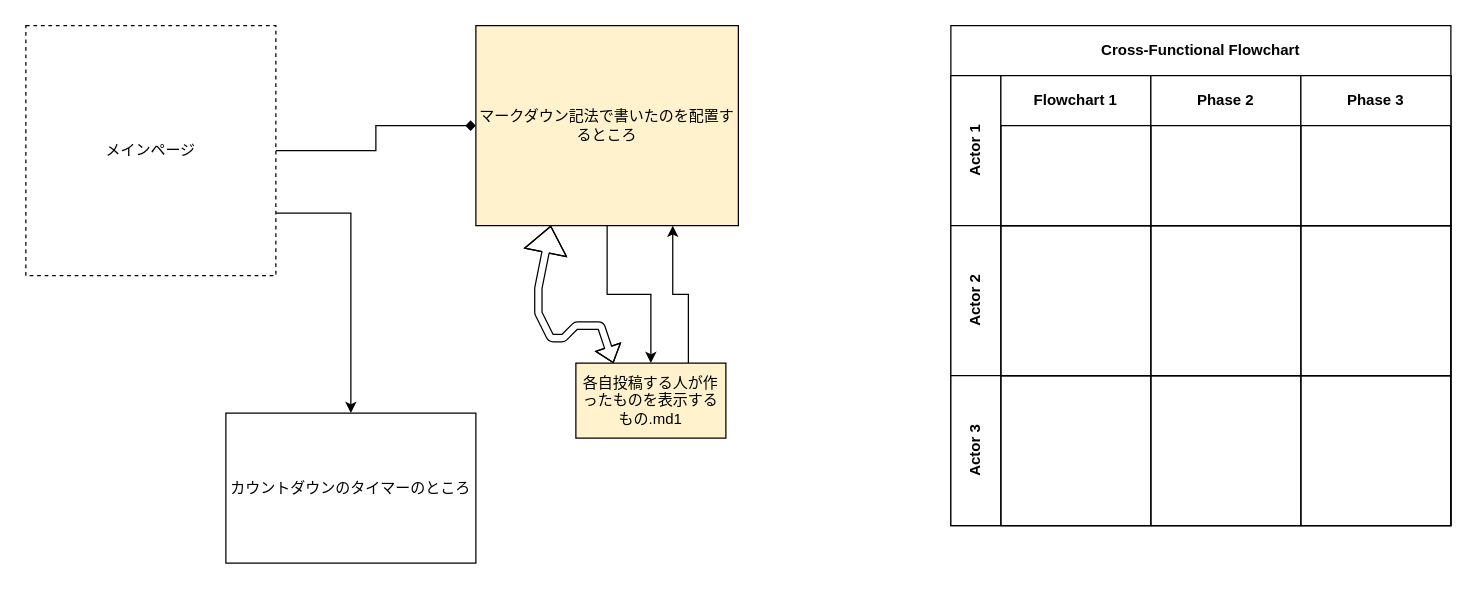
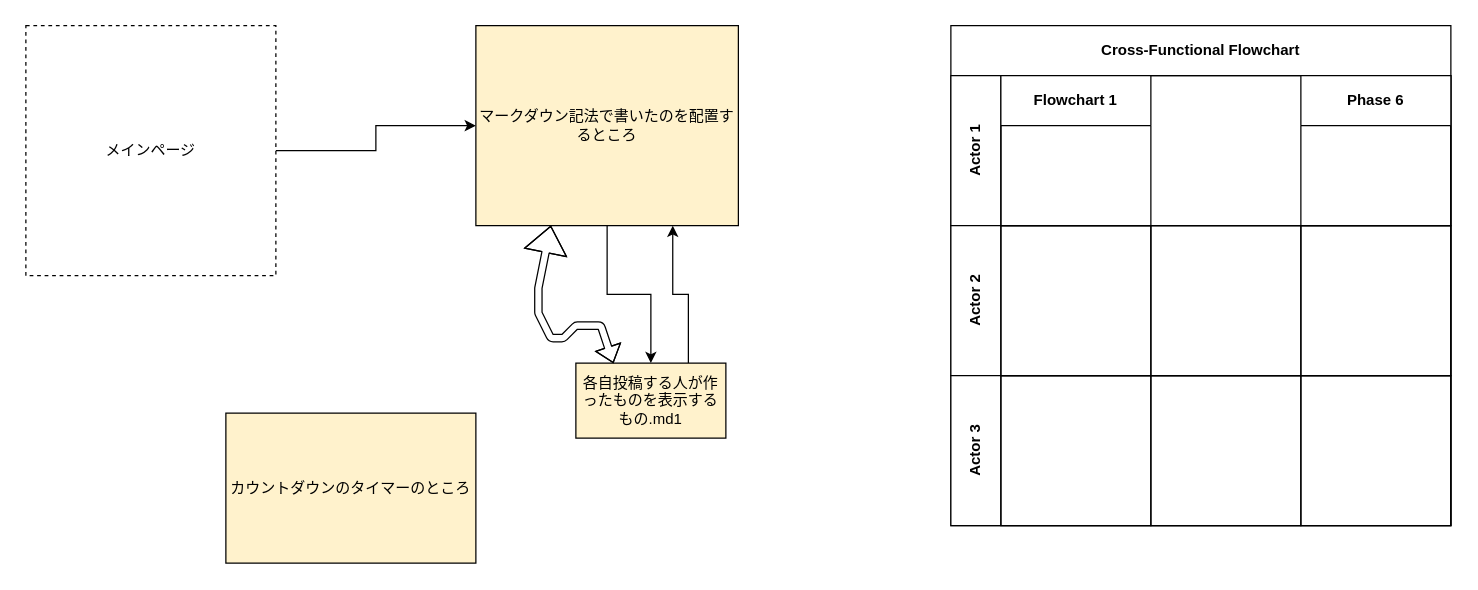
node "Phase 3": label "Phase 3" -> "Phase 6"
edge "メインページ" -> "マークダウン記法で書いたのを配置するところ": arrowhead diamond -> classic
node "Phase 2": removed
edge "メインページ" -> "カウントダウンのタイマーのところ": removed
node "カウントダウンのタイマーのところ": fillcolor #ffffff -> #fff2cc
